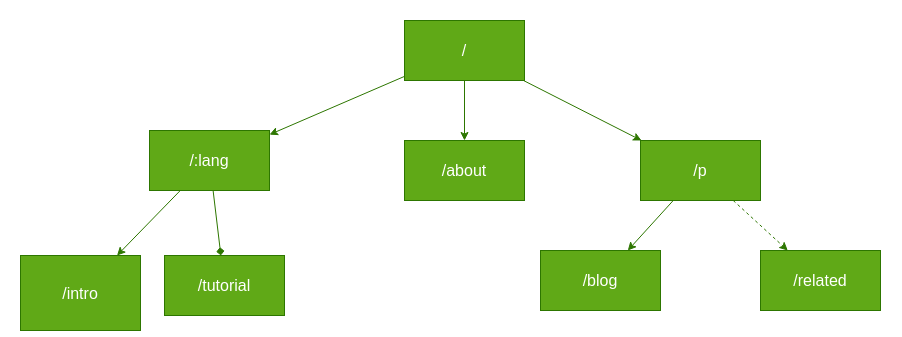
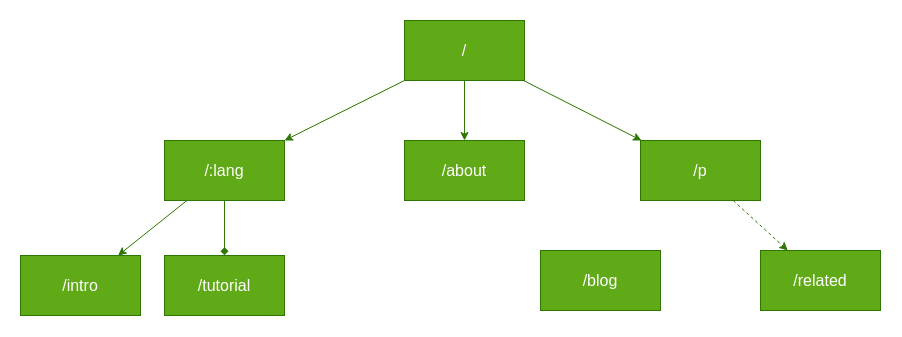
node "/:lang": moved (210, 161) -> (225, 171)
edge "/p" -> "/blog": removed
node "/intro": size 120x75 -> 120x60
